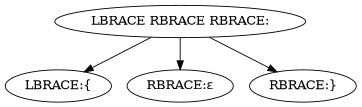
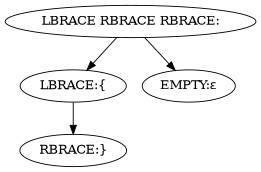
edge "LBRACE RBRACE RBRACE:" -> "RBRACE:}": now "LBRACE:{" -> "RBRACE:}"
node "RBRACE:ɛ": label "RBRACE:ɛ" -> "EMPTY:ɛ"
